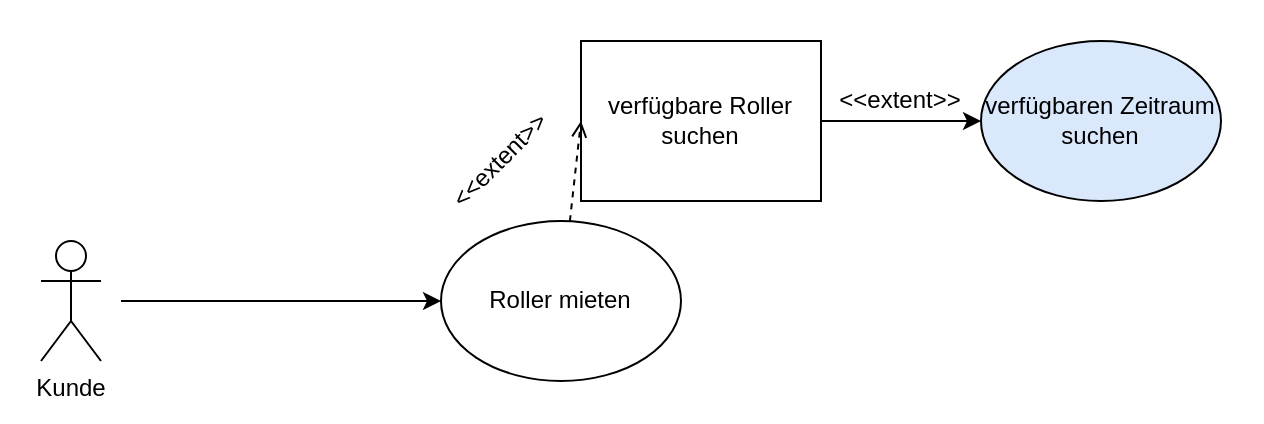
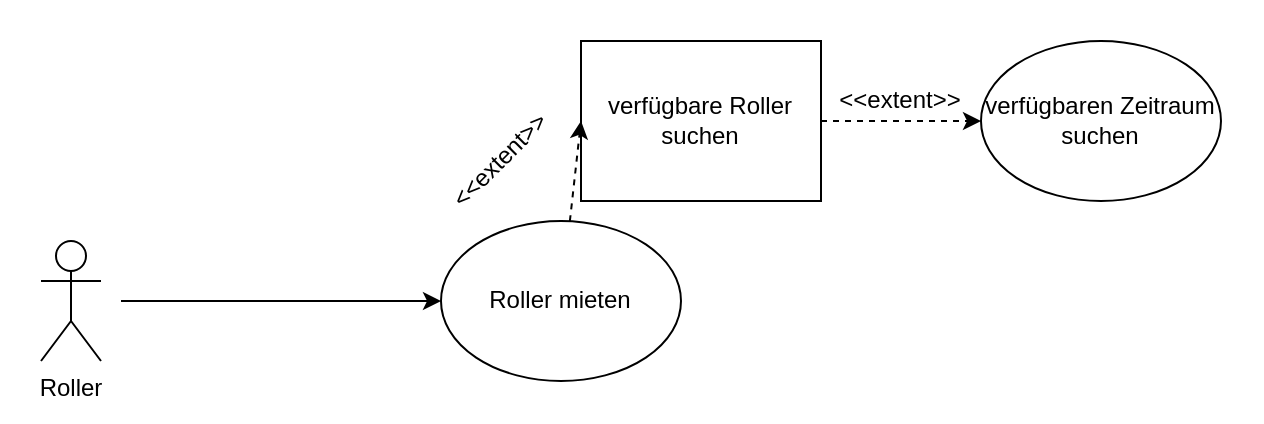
edge "verfügbare Roller suchen" -> "verfügbaren Zeitraum suchen": style solid -> dashed
node "verfügbaren Zeitraum suchen": fillcolor #dae8fc -> #ffffff
edge "Roller mieten" -> "verfügbare Roller suchen": arrowhead open -> classic
node "Kunde": label "Kunde" -> "Roller"
